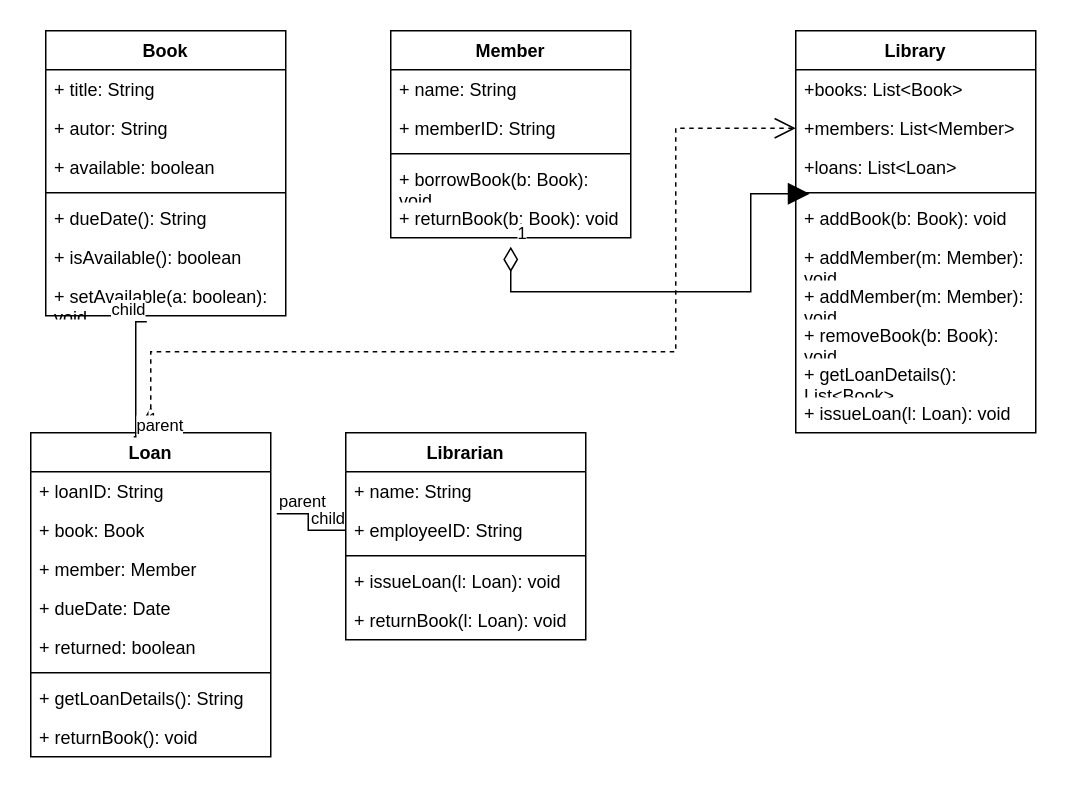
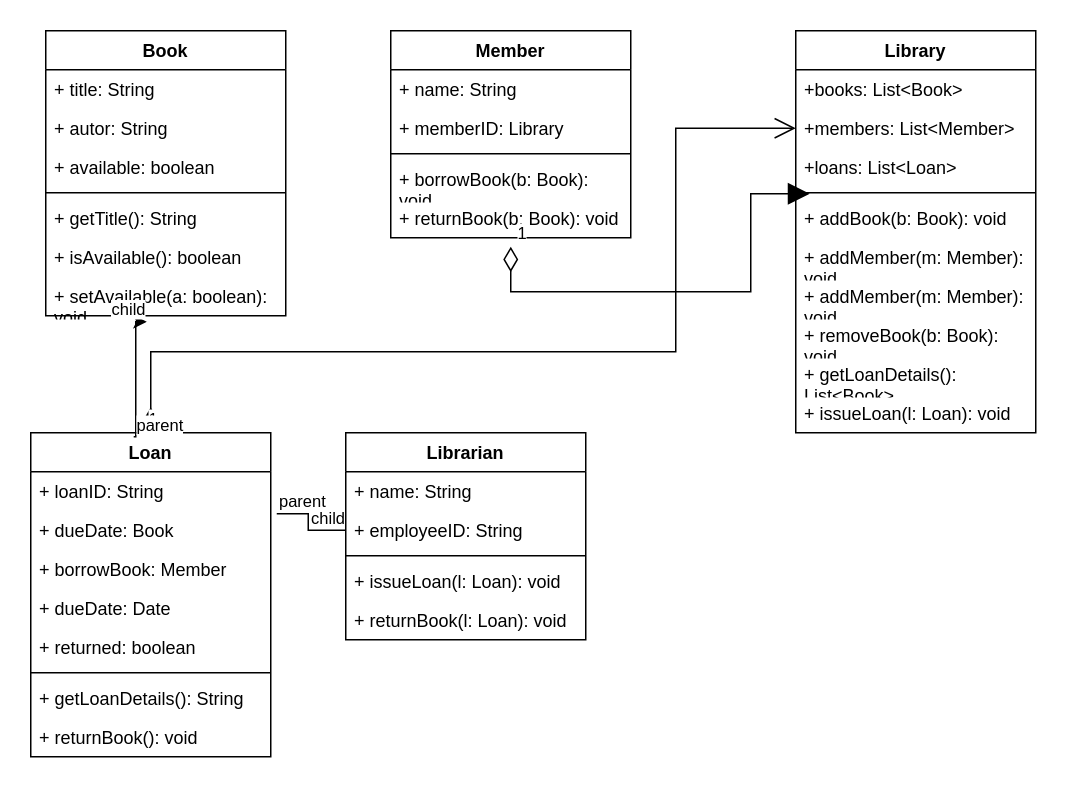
node "+ memberID: String": label "+ memberID: String" -> "+ memberID: Library"
node "+ dueDate(): String": label "+ dueDate(): String" -> "+ getTitle(): String"
edge "+ setAvailable(a: boolean): void" -- "Loan": arrowhead none -> classic
edge "+members: List<Member>" -- "Loan": style dashed -> solid
node "+ book: Book": label "+ book: Book" -> "+ dueDate: Book"
node "+ member: Member": label "+ member: Member" -> "+ borrowBook: Member"
